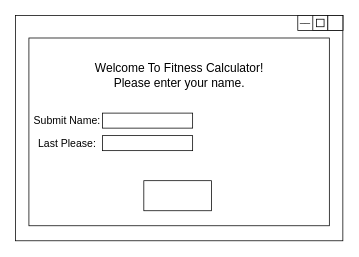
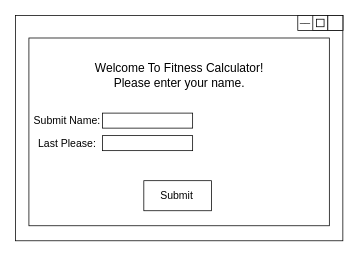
node "Submit": added
